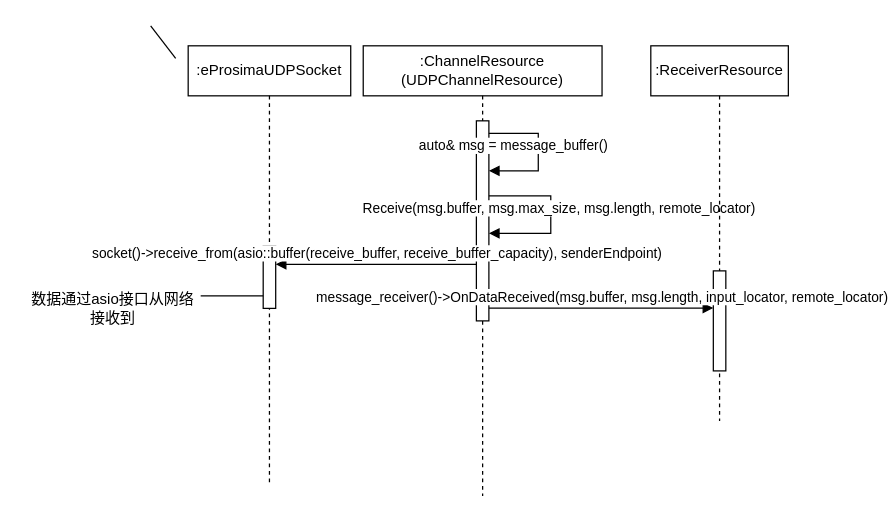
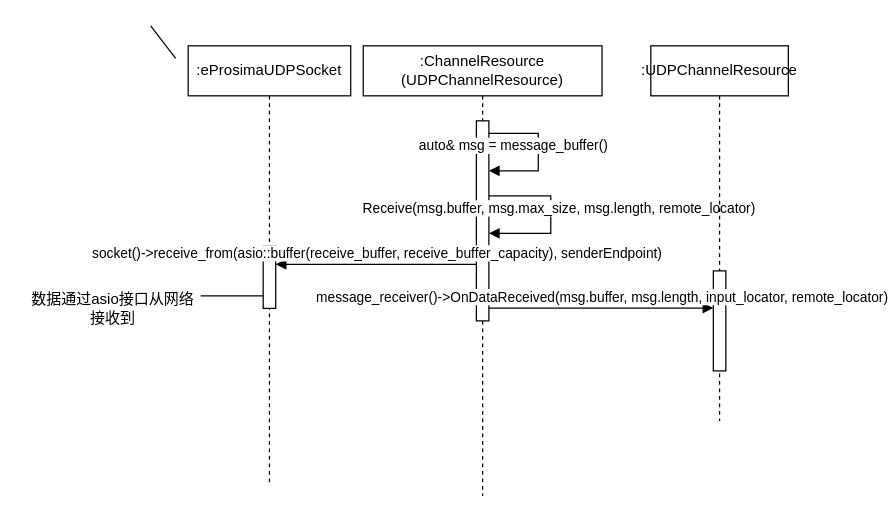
node ":ReceiverResource": label ":ReceiverResource" -> ":UDPChannelResource"
